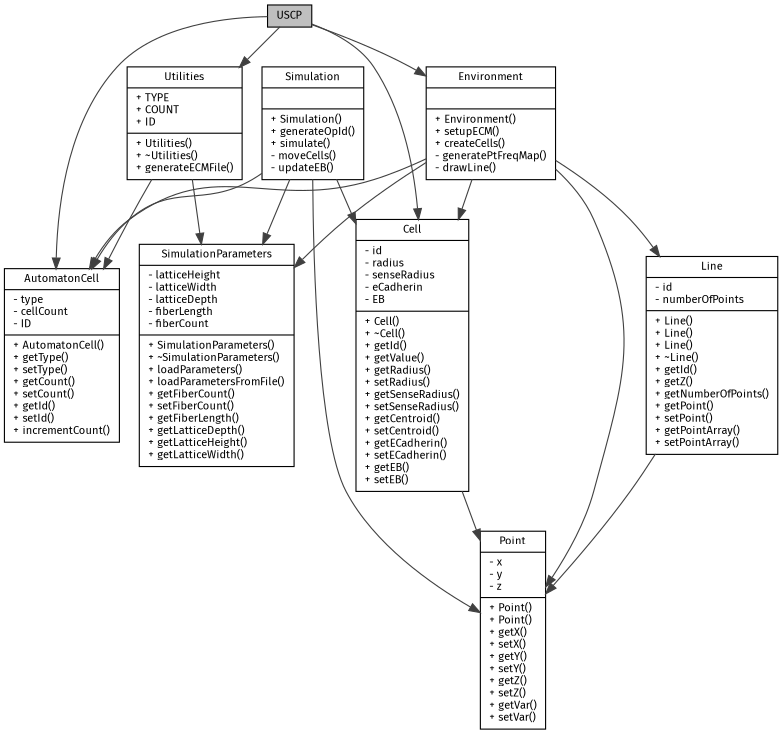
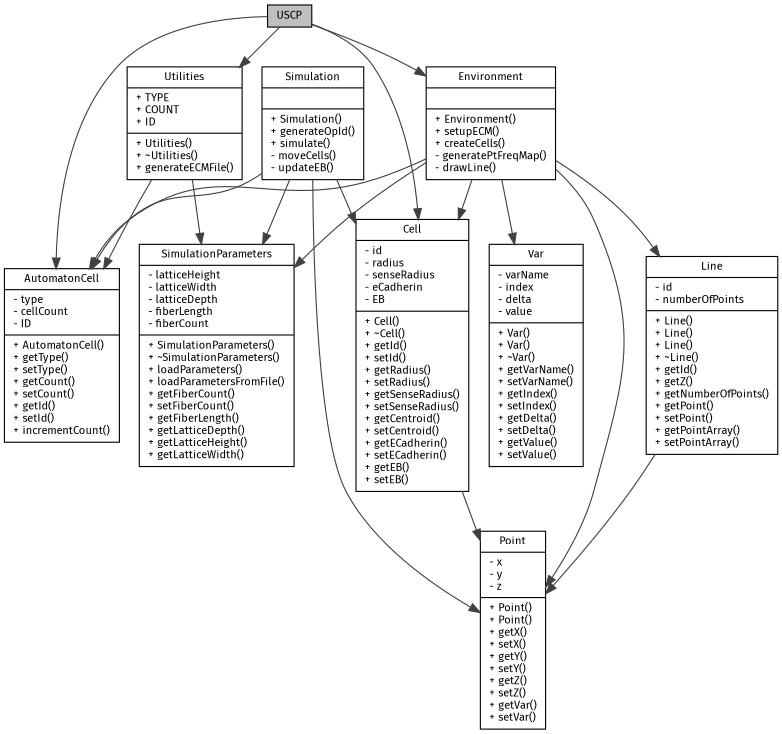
node "Var": added
node "Cell": text "+ getValue()" -> "+ setId()"
